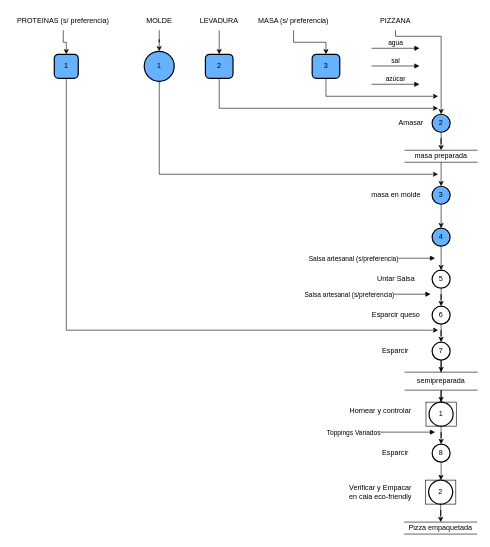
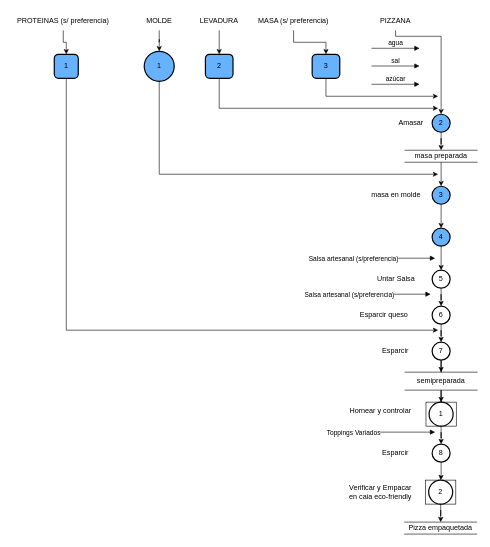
node "Esparcir queso": moved (396, 315) -> (384, 315)
